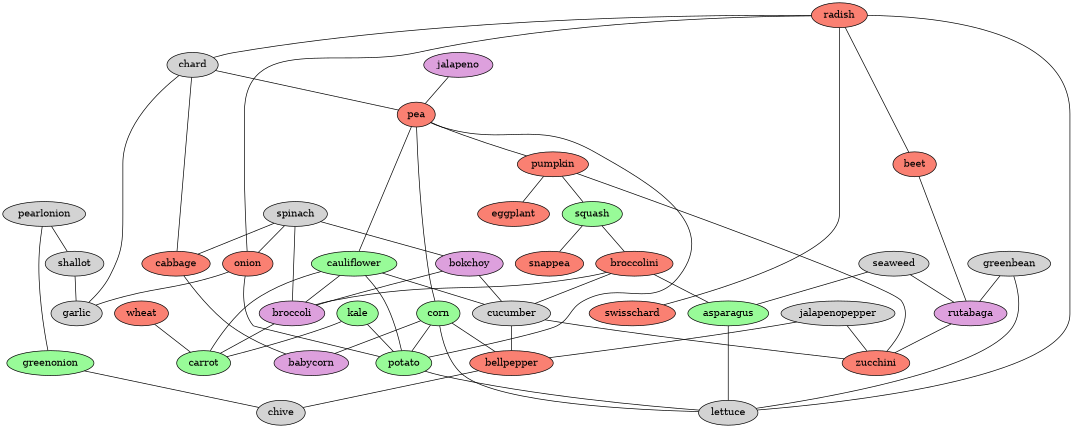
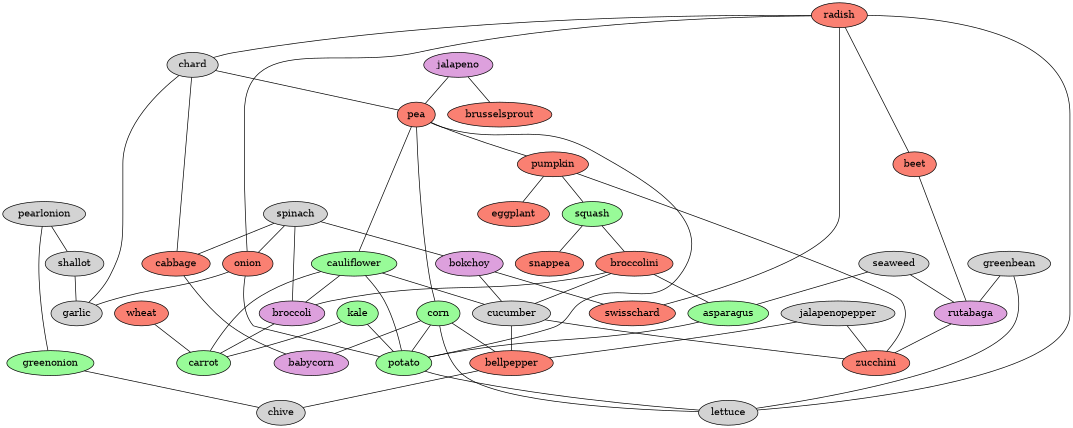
node "brusselsprout": added
edge "bokchoy" -- "broccoli": now "bokchoy" -- "swisschard"
edge "asparagus" -- "lettuce": now "asparagus" -- "potato"
